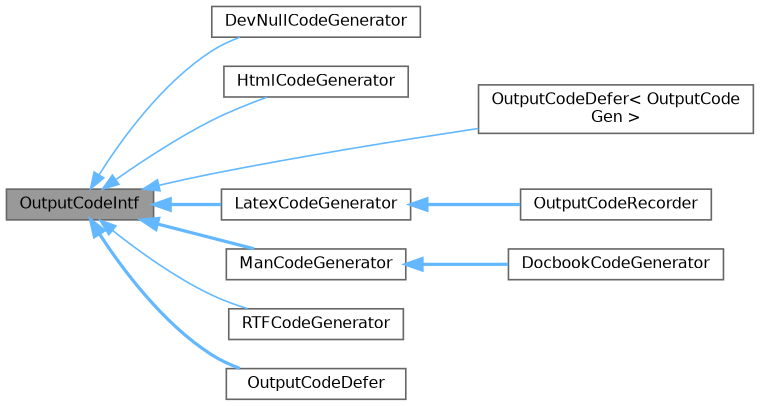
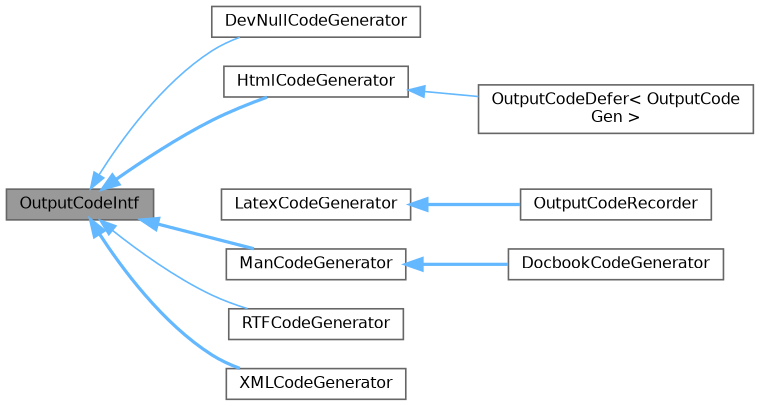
edge "HtmlCodeGenerator" -> "OutputCodeIntf": style solid -> bold
edge "OutputCodeDefer< OutputCode Gen >" -> "OutputCodeIntf": now "OutputCodeDefer< OutputCode Gen >" -> "HtmlCodeGenerator"
edge "LatexCodeGenerator" -> "OutputCodeIntf": removed
node "OutputCodeDefer": label "OutputCodeDefer" -> "XMLCodeGenerator"
